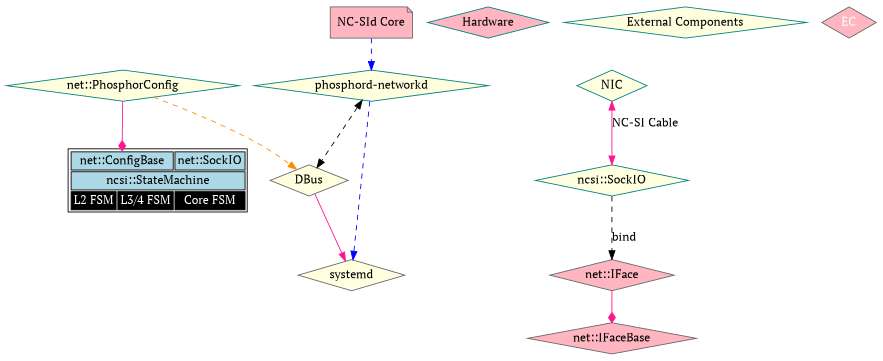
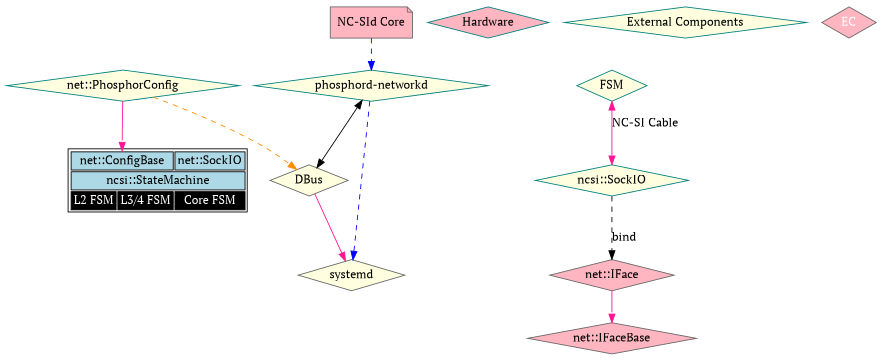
node "NIC": label "NIC" -> "FSM"
edge "net::PhosphorConfig" -> "net::ConfigBase": arrowhead diamond -> normal
edge "phosphord-networkd" -- "DBus": style dashed -> solid
edge "net::IFace" -> "net::IFaceBase": arrowhead diamond -> normal
